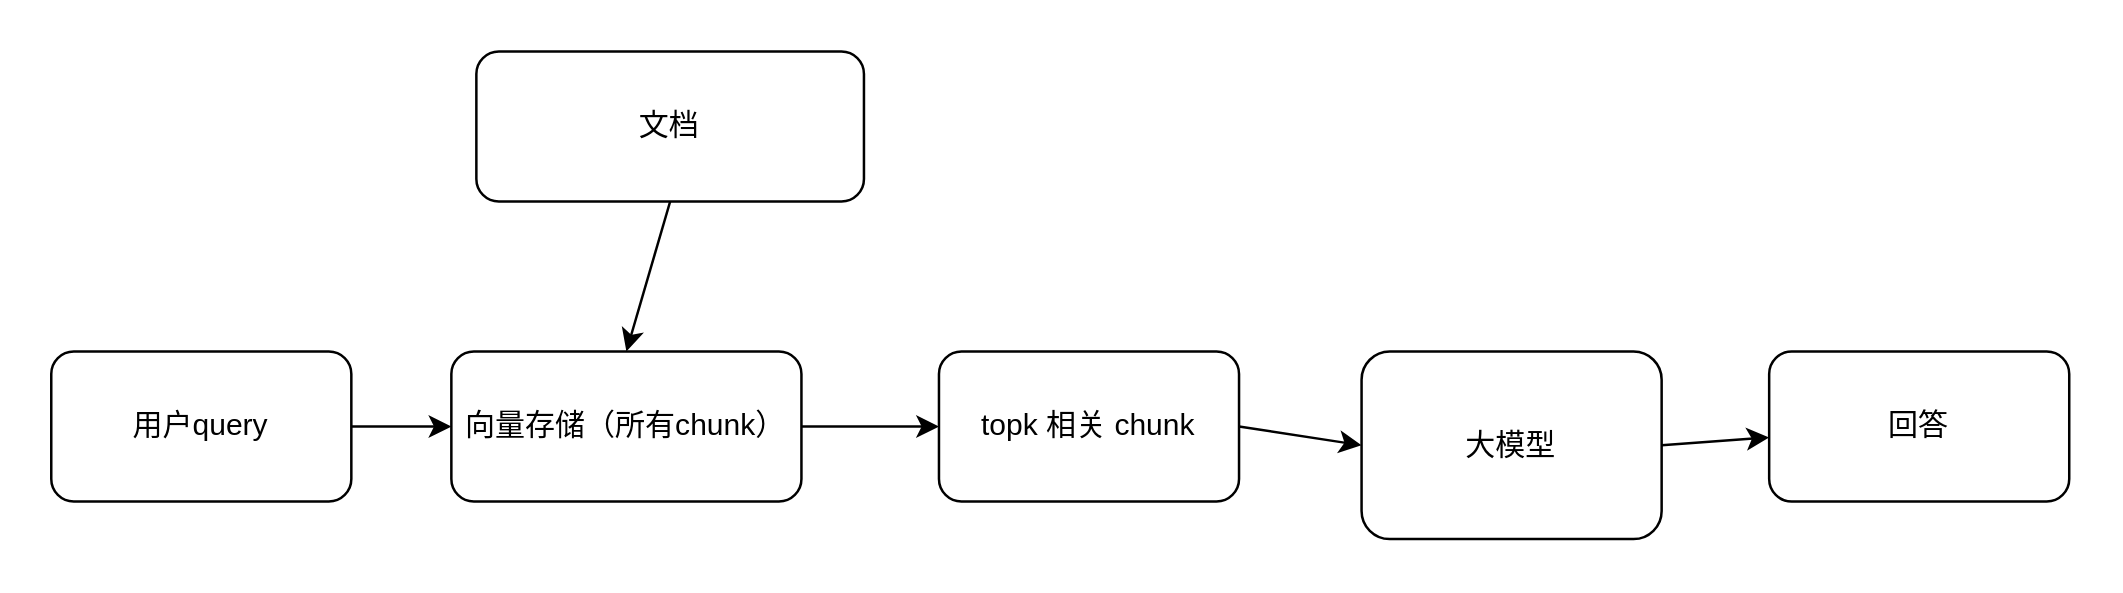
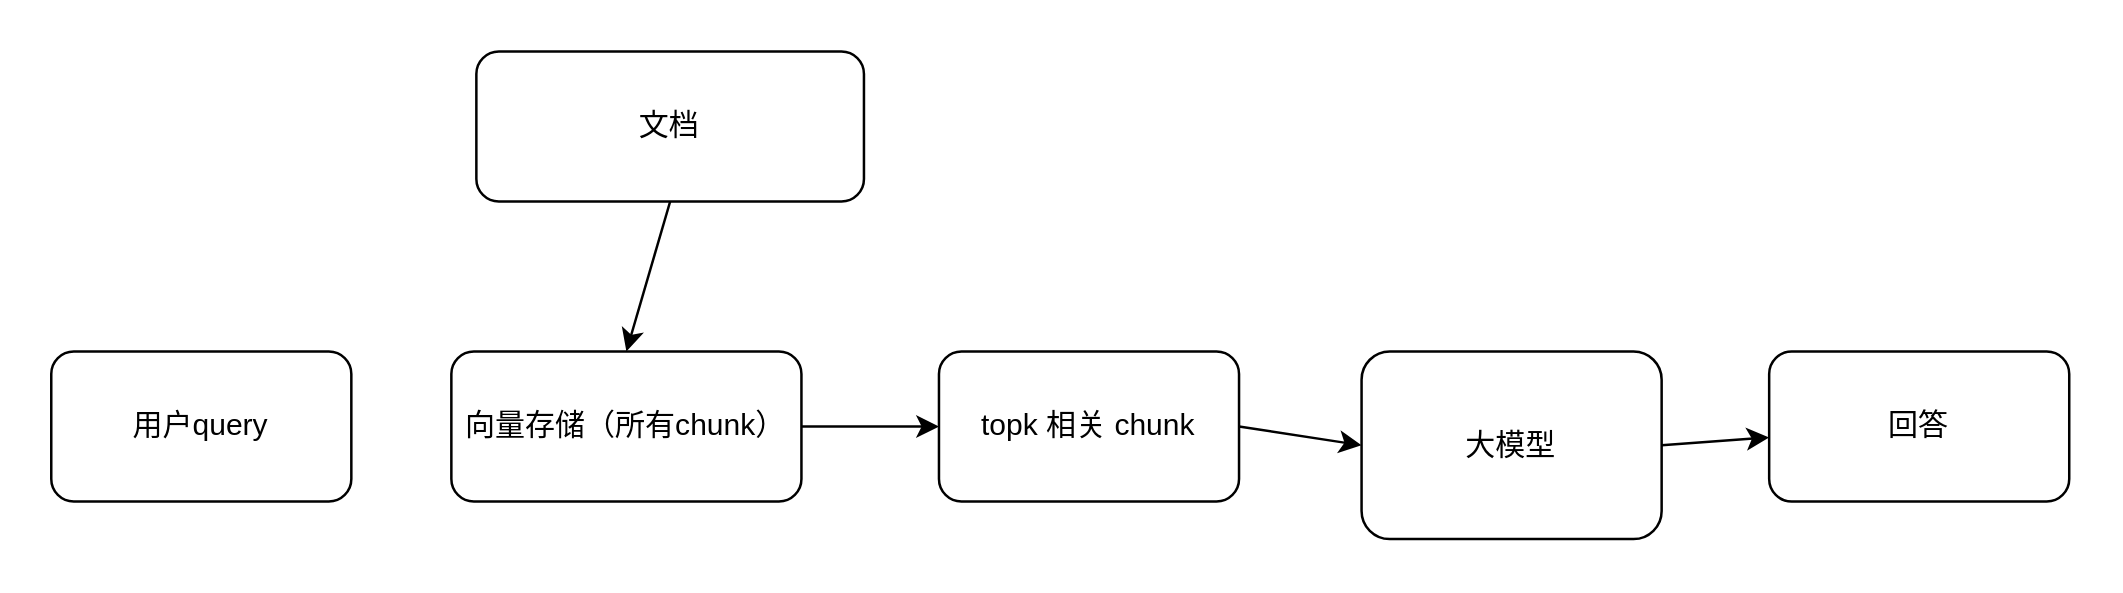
edge "用户query" -> "向量存储（所有chunk）": removed
